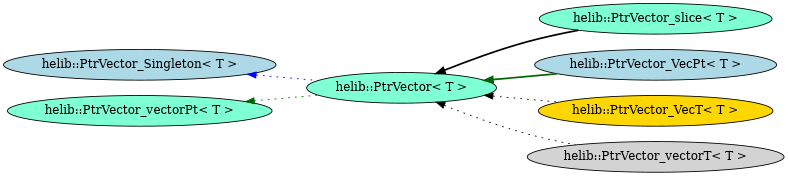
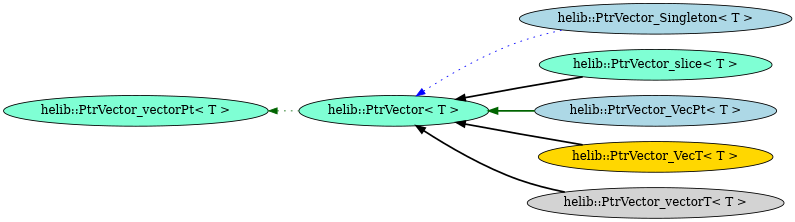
edge "helib::PtrVector< T >" -> "helib::PtrVector_Singleton< T >": reversed
edge "helib::PtrVector_VecT< T >" -> "helib::PtrVector< T >": style dotted -> bold
edge "helib::PtrVector_vectorT< T >" -> "helib::PtrVector< T >": style dotted -> bold
